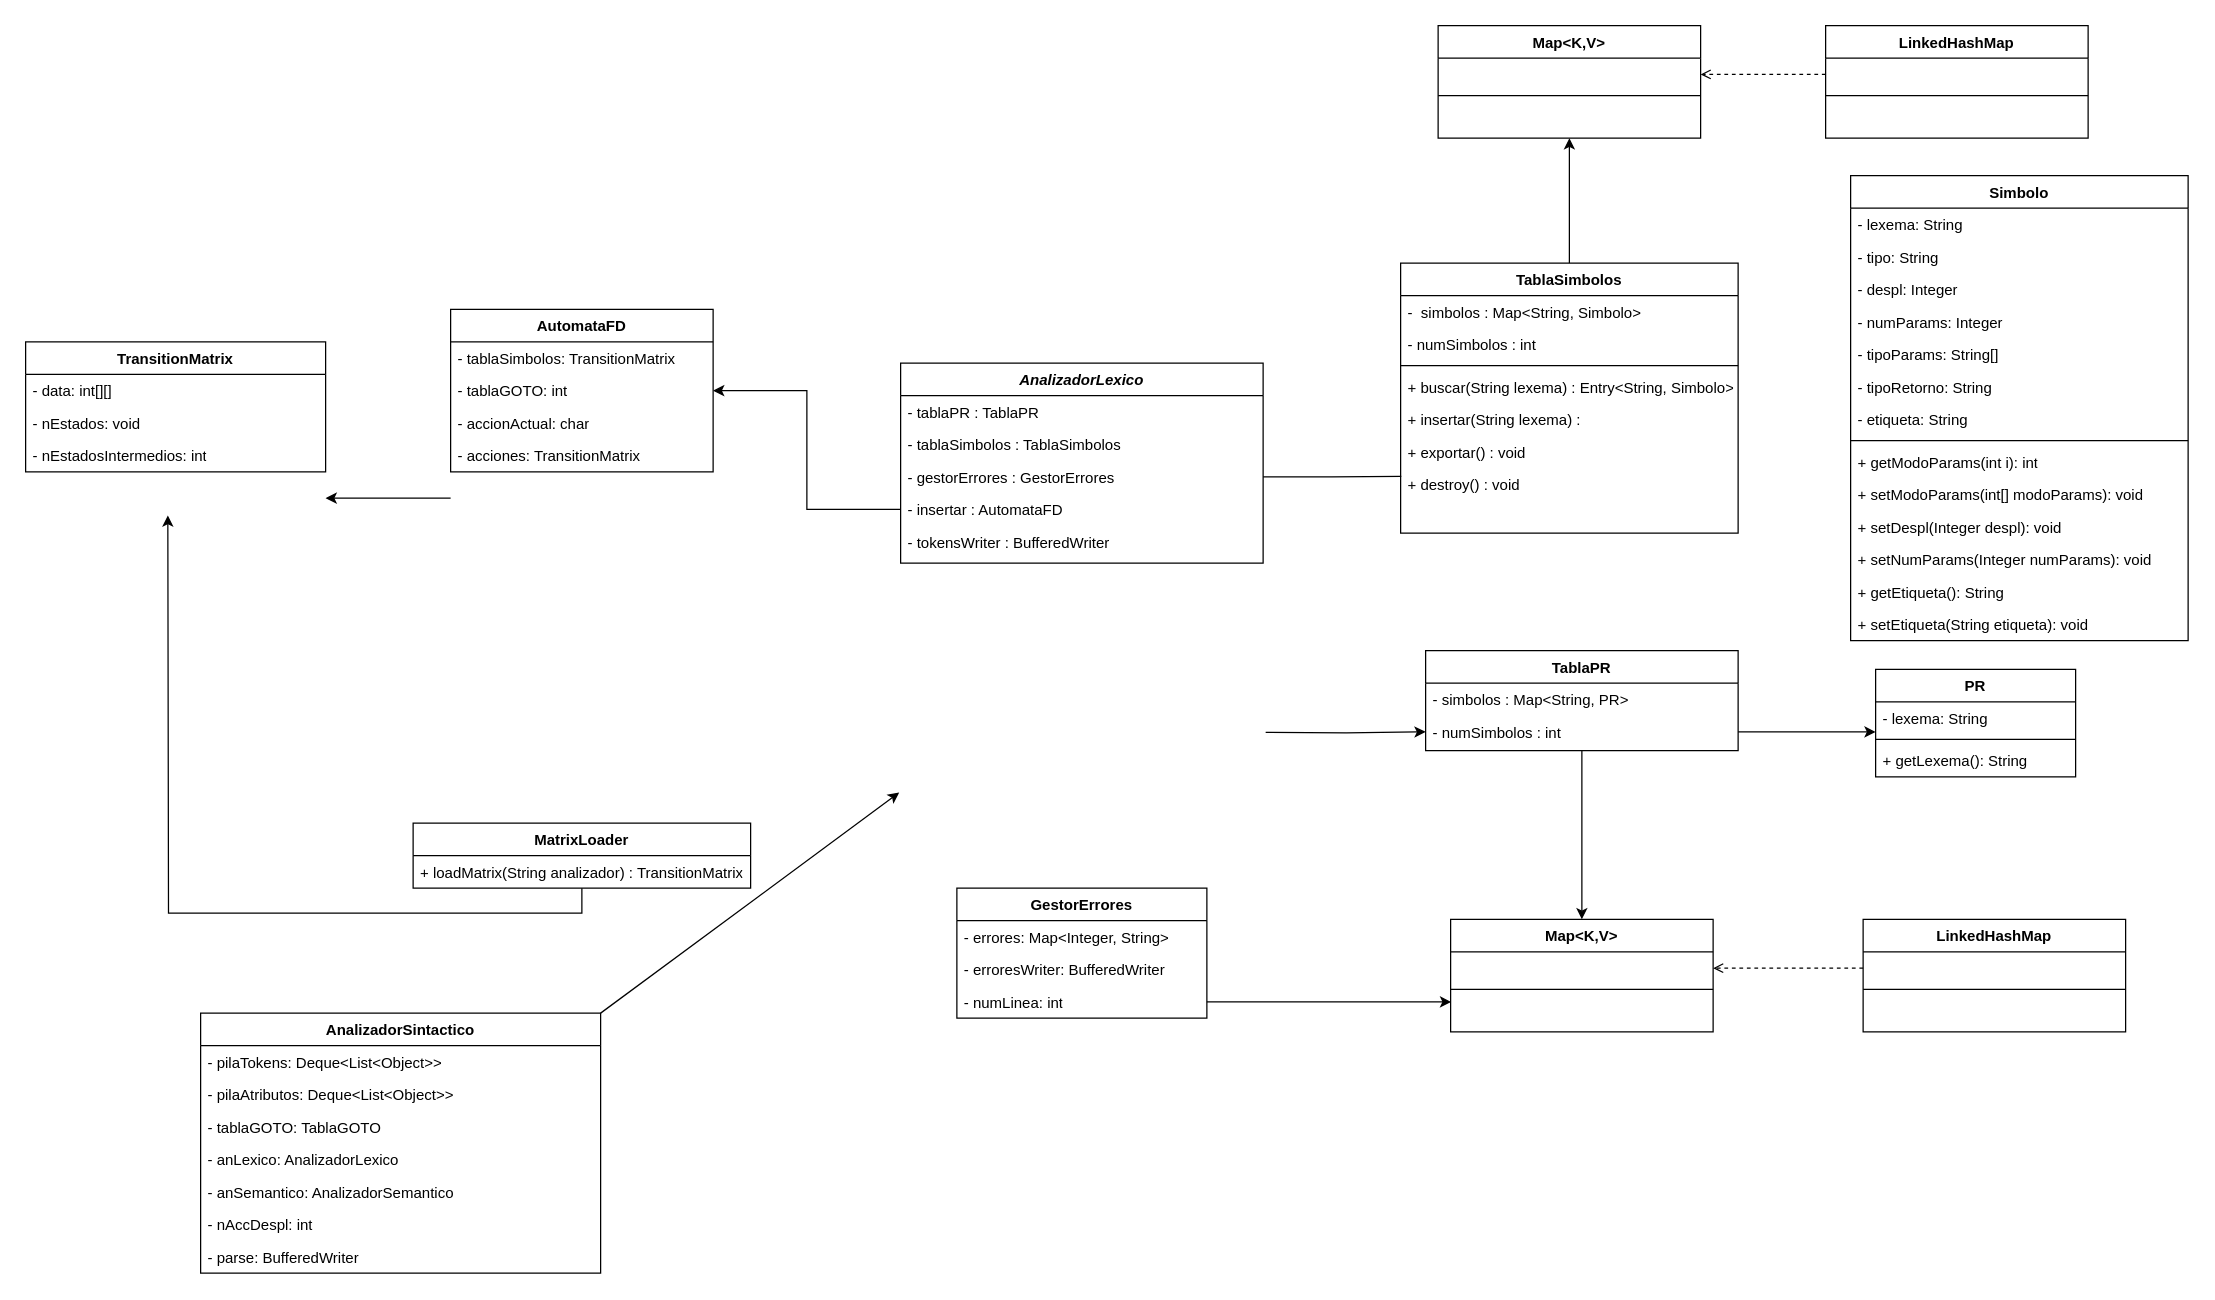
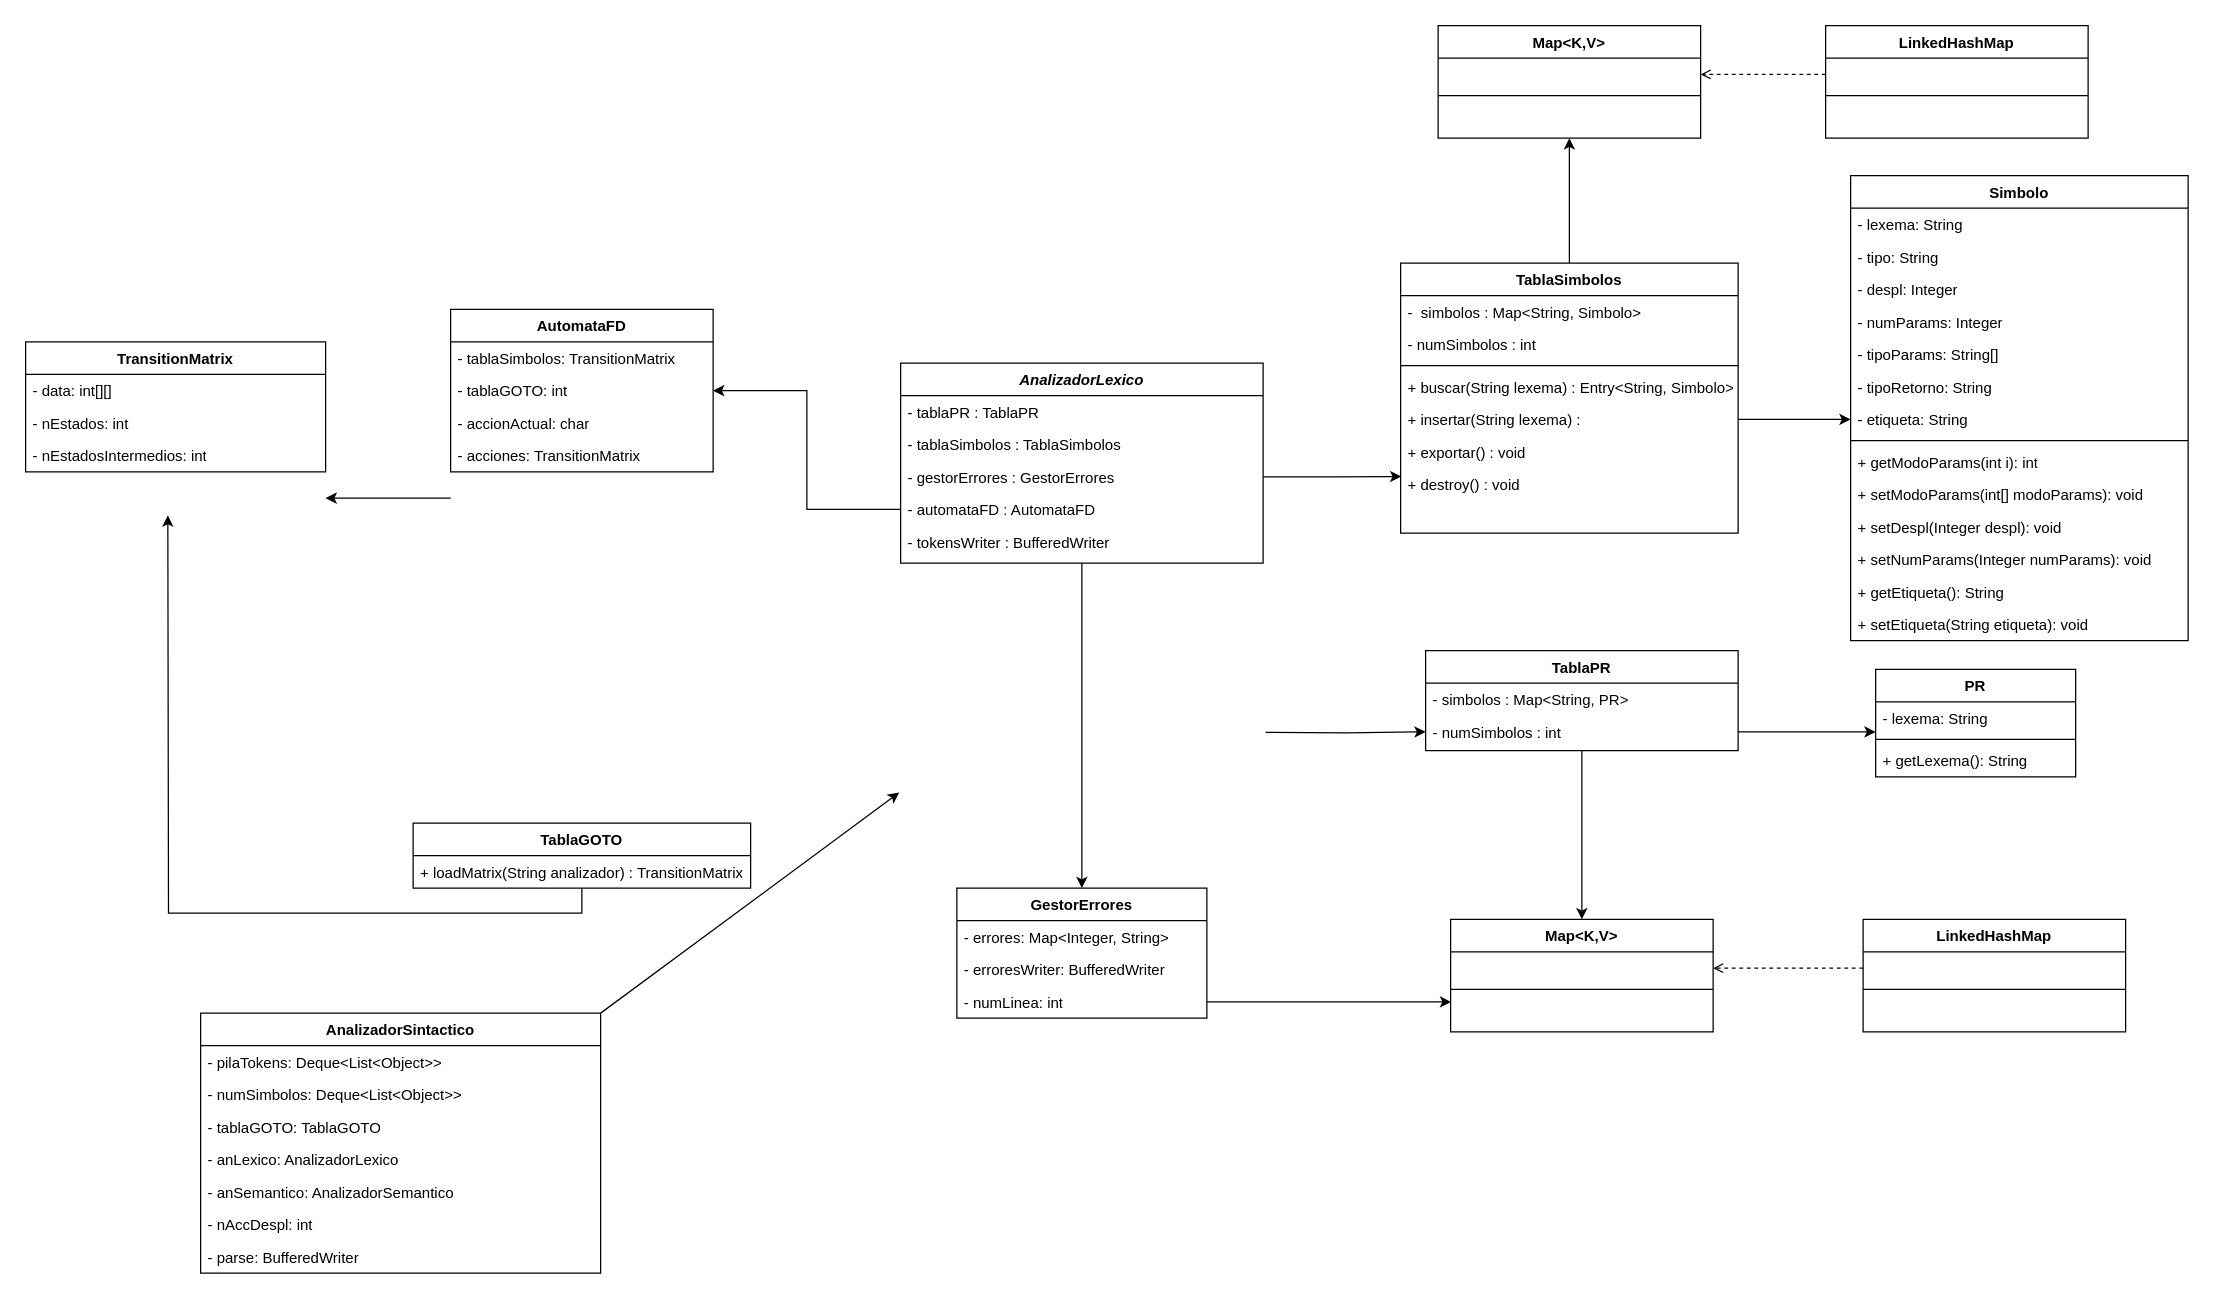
edge "+ insertar(String lexema) :" -> "- etiqueta: String": added
node "- nEstados: void": label "- nEstados: void" -> "- nEstados: int"
edge "- gestorErrores : GestorErrores" -- "+ destroy() : void": arrowhead none -> classic
node "- insertar : AutomataFD": label "- insertar : AutomataFD" -> "- automataFD : AutomataFD"
edge "AnalizadorLexico" -> "GestorErrores": added
node "MatrixLoader": label "MatrixLoader" -> "TablaGOTO"
node "- pilaAtributos: Deque<List<Object>>": label "- pilaAtributos: Deque<List<Object>>" -> "- numSimbolos: Deque<List<Object>>"
